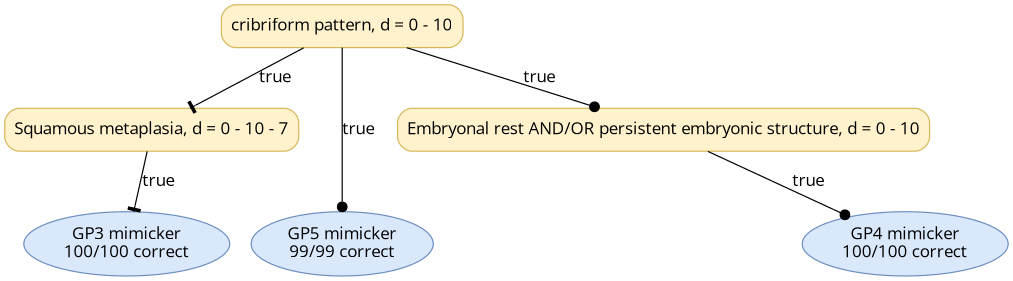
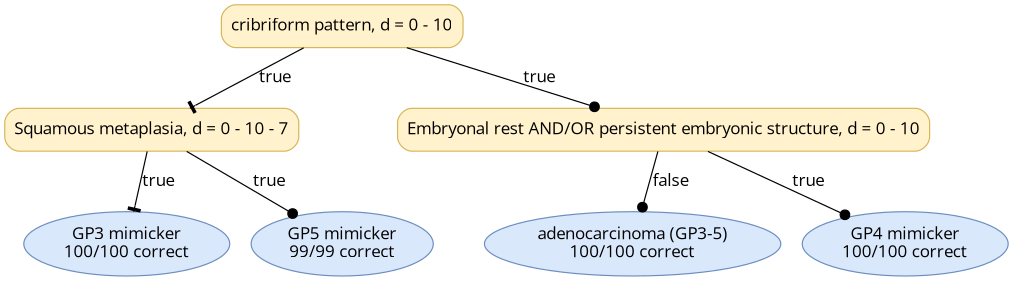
edge "cribriform pattern, d = 0 - 10" -> "GP5 mimicker": now "Squamous metaplasia, d = 0 - 10 - 7" -> "GP5 mimicker"
node "adenocarcinoma (GP3-5)": added
